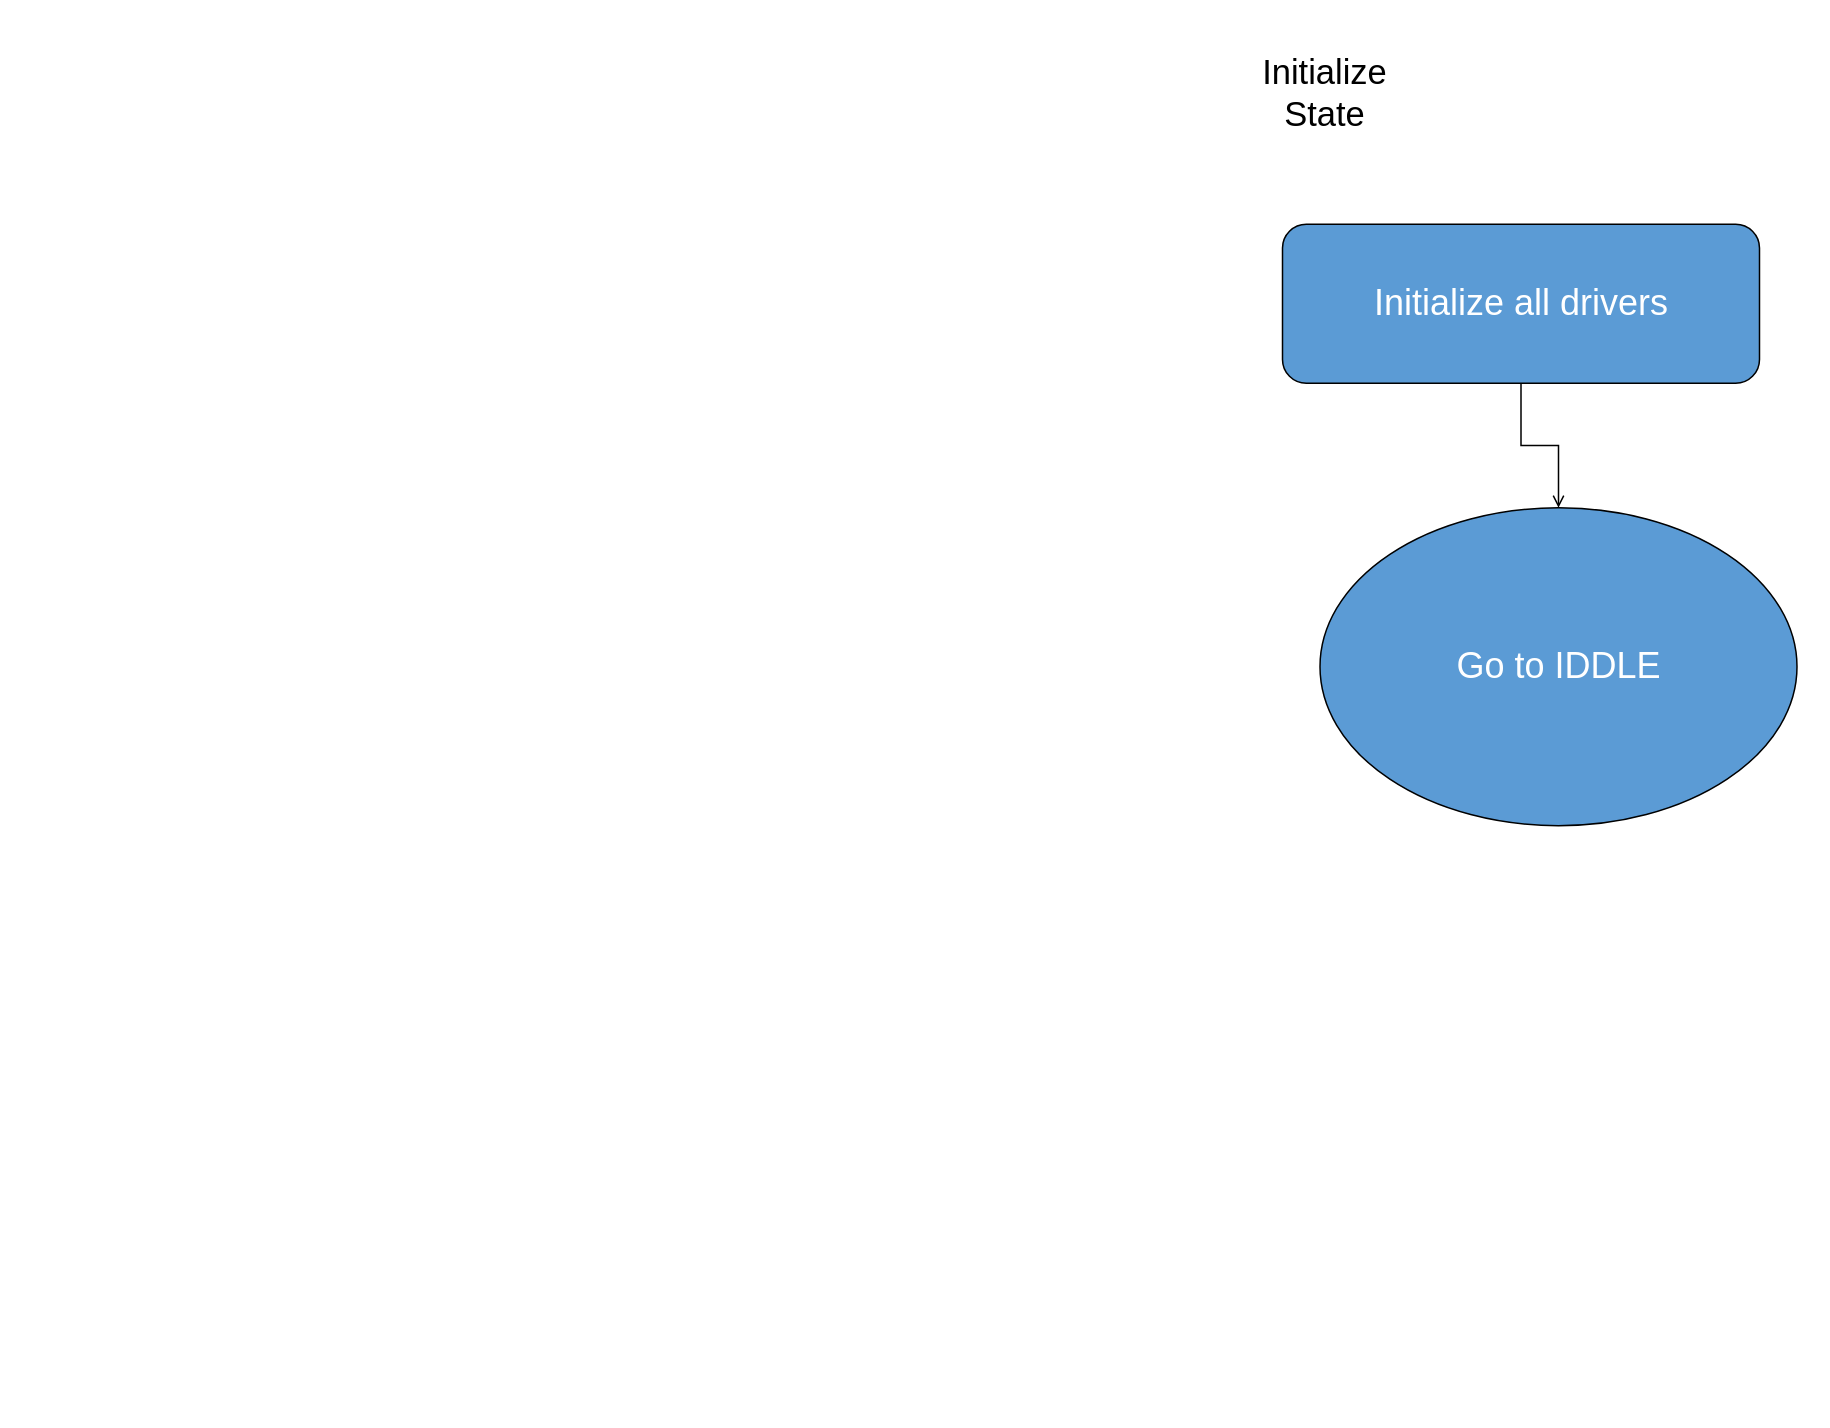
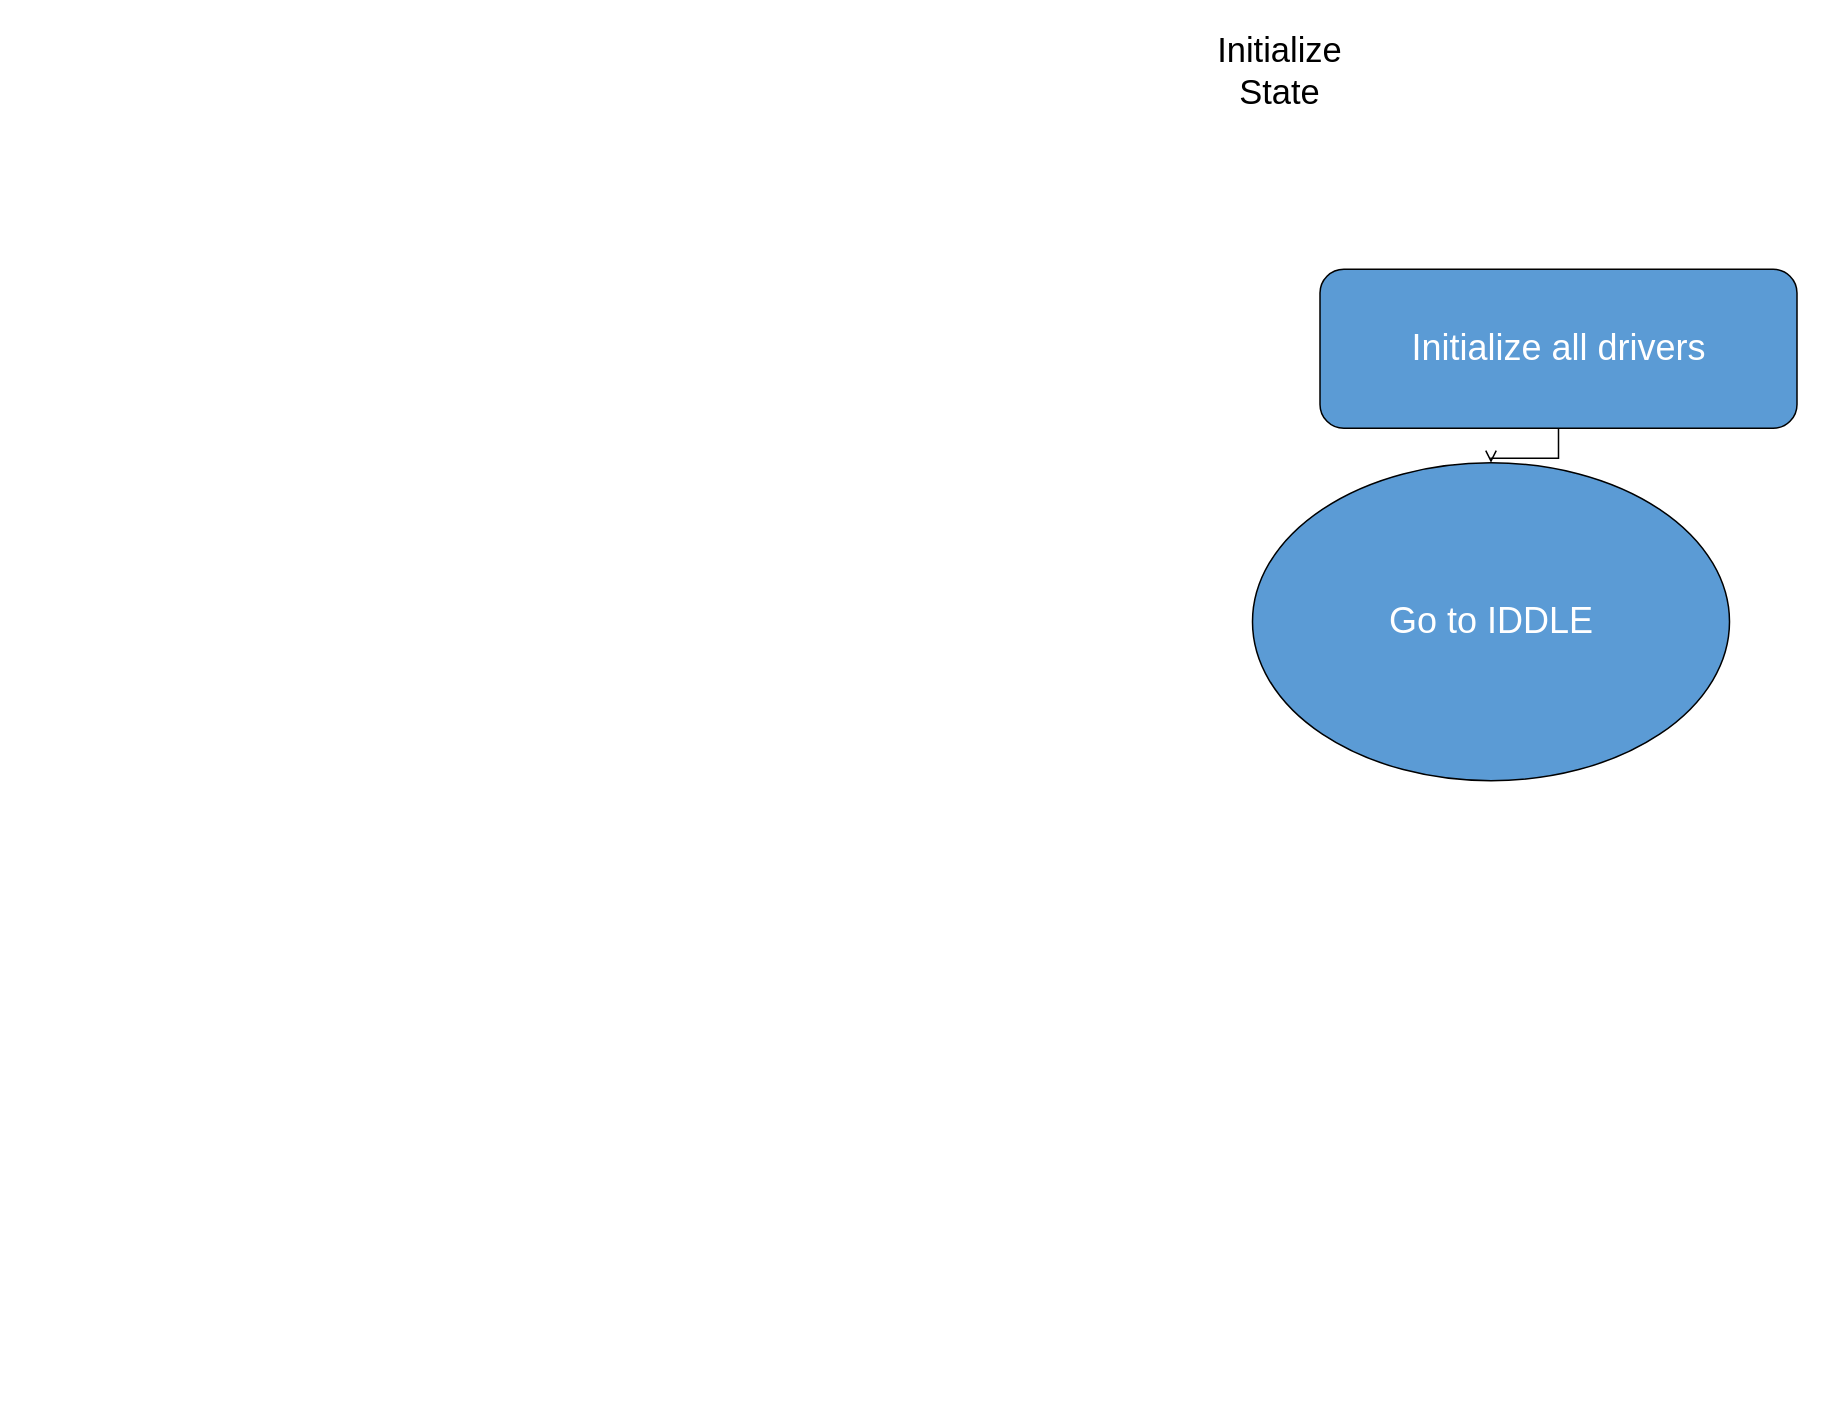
node "Initialize State": moved (1325, 93) -> (1280, 71)
node "Initialize all drivers": moved (1521, 304) -> (1559, 349)
node "Go to IDDLE": moved (1559, 667) -> (1491, 622)
